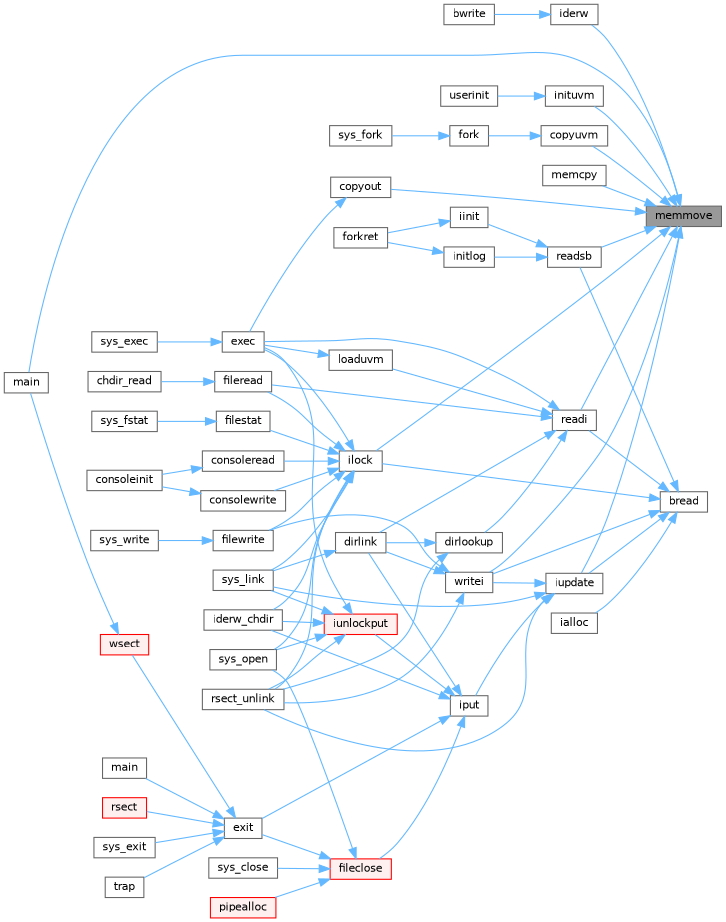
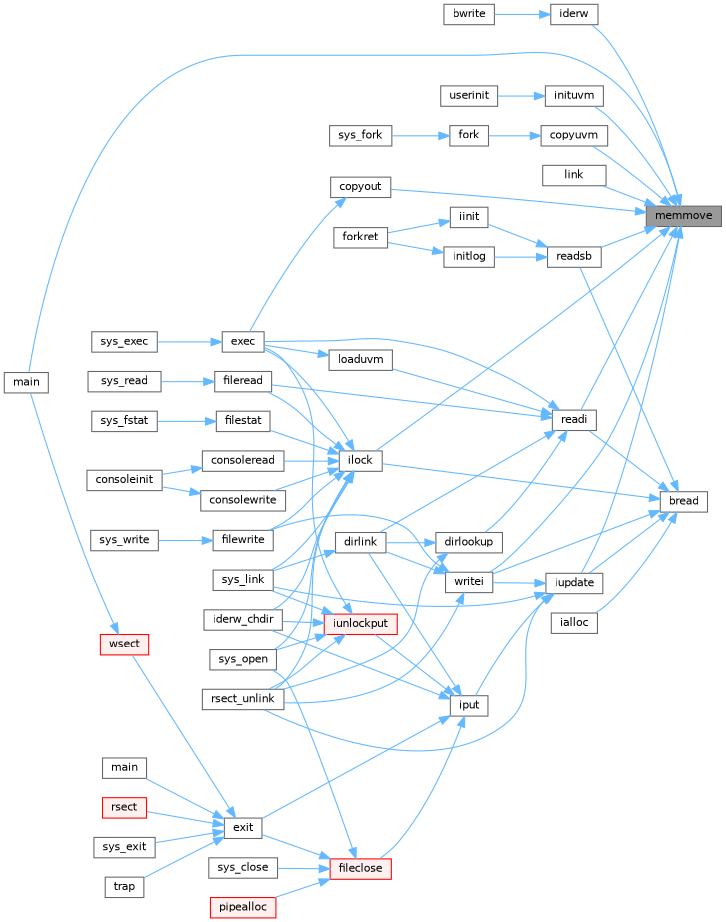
node "memcpy": label "memcpy" -> "link"
node "chdir_read": label "chdir_read" -> "sys_read"
